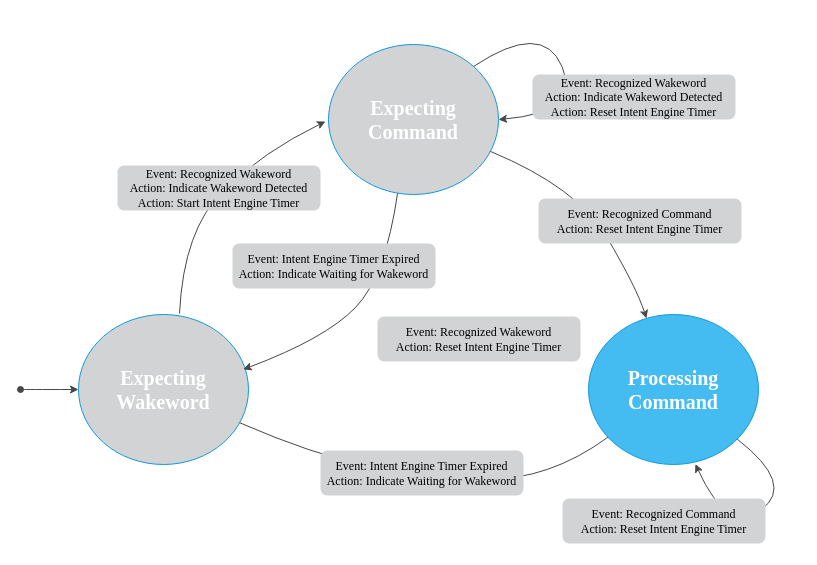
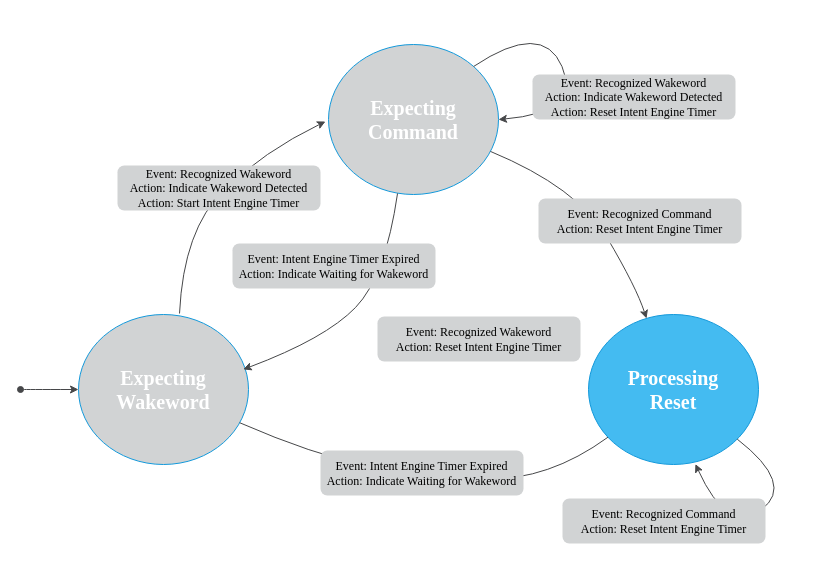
node "ProcessingCommand": label "ProcessingCommand" -> "ProcessingReset"
